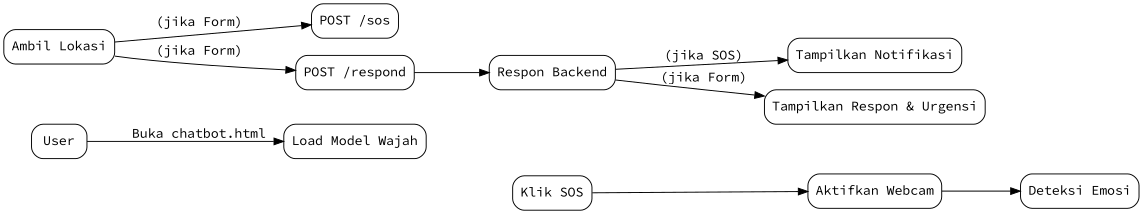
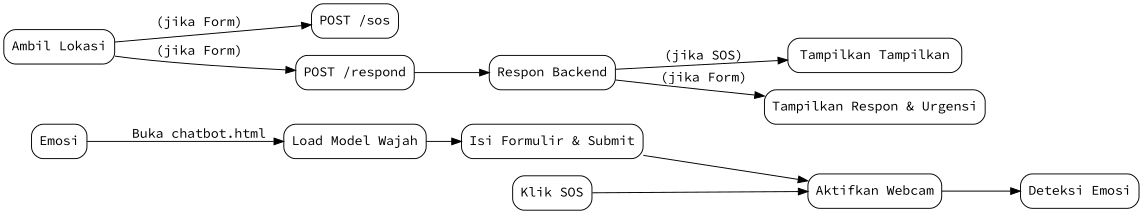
node "Tampilkan Notifikasi": label "Tampilkan Notifikasi" -> "Tampilkan Tampilkan"
node "User": label "User" -> "Emosi"
node "Isi Formulir & Submit": added
